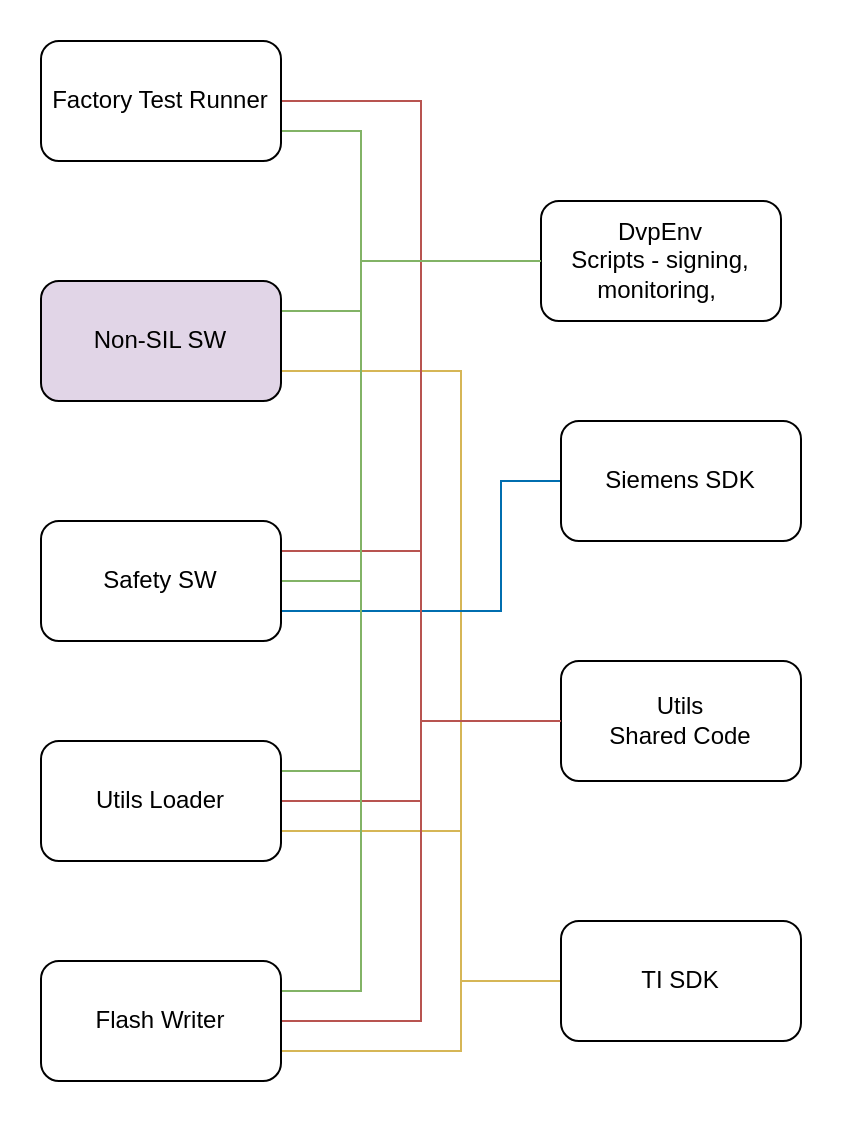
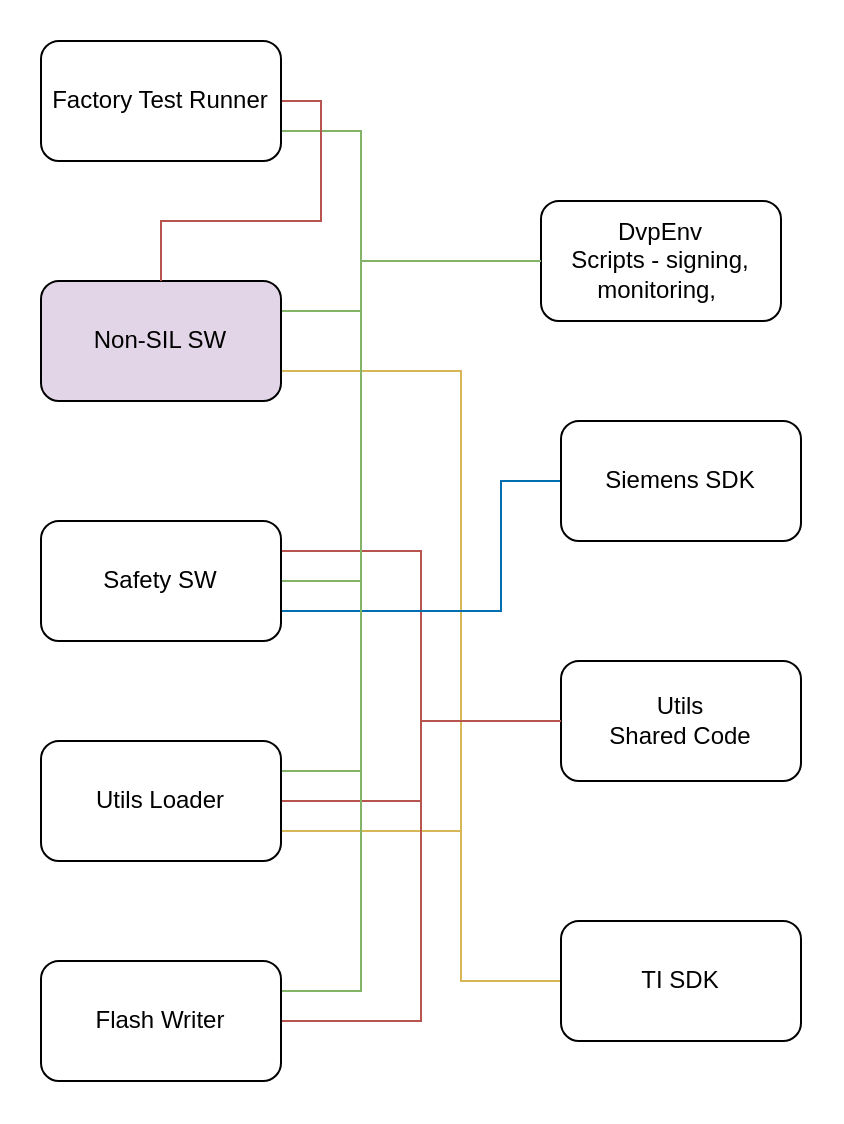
edge "Factory Test Runner" -- "Utils Shared Code": now "Factory Test Runner" -- "Non-SIL SW"
edge "TI SDK" -- "Flash Writer": removed
